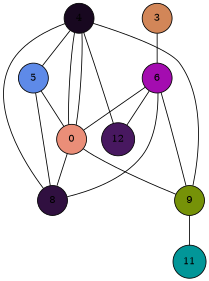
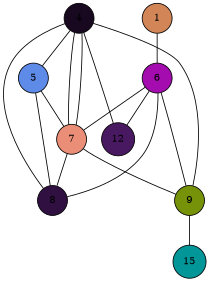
node "3": label "3" -> "1"
node "0": label "0" -> "7"
node "11": label "11" -> "15"
